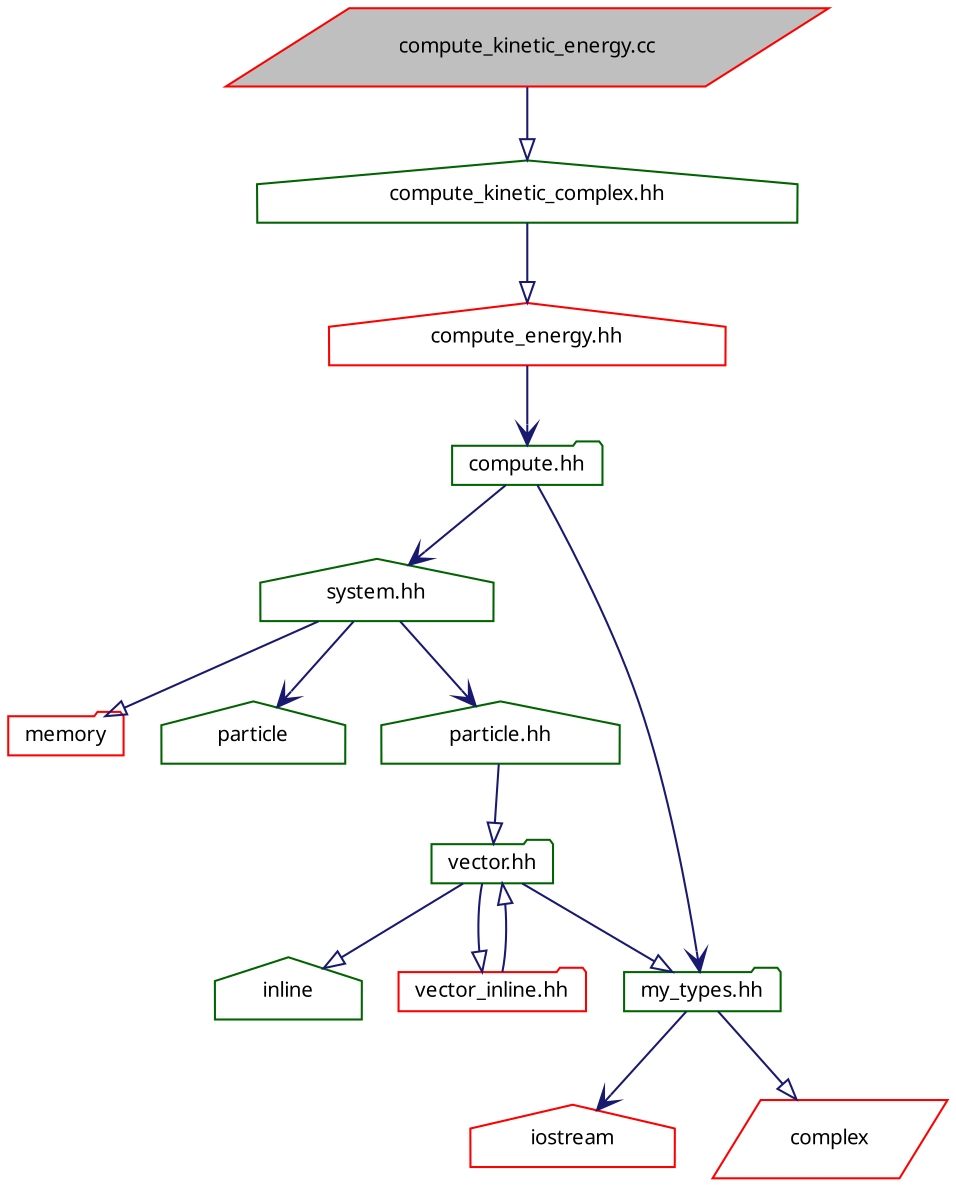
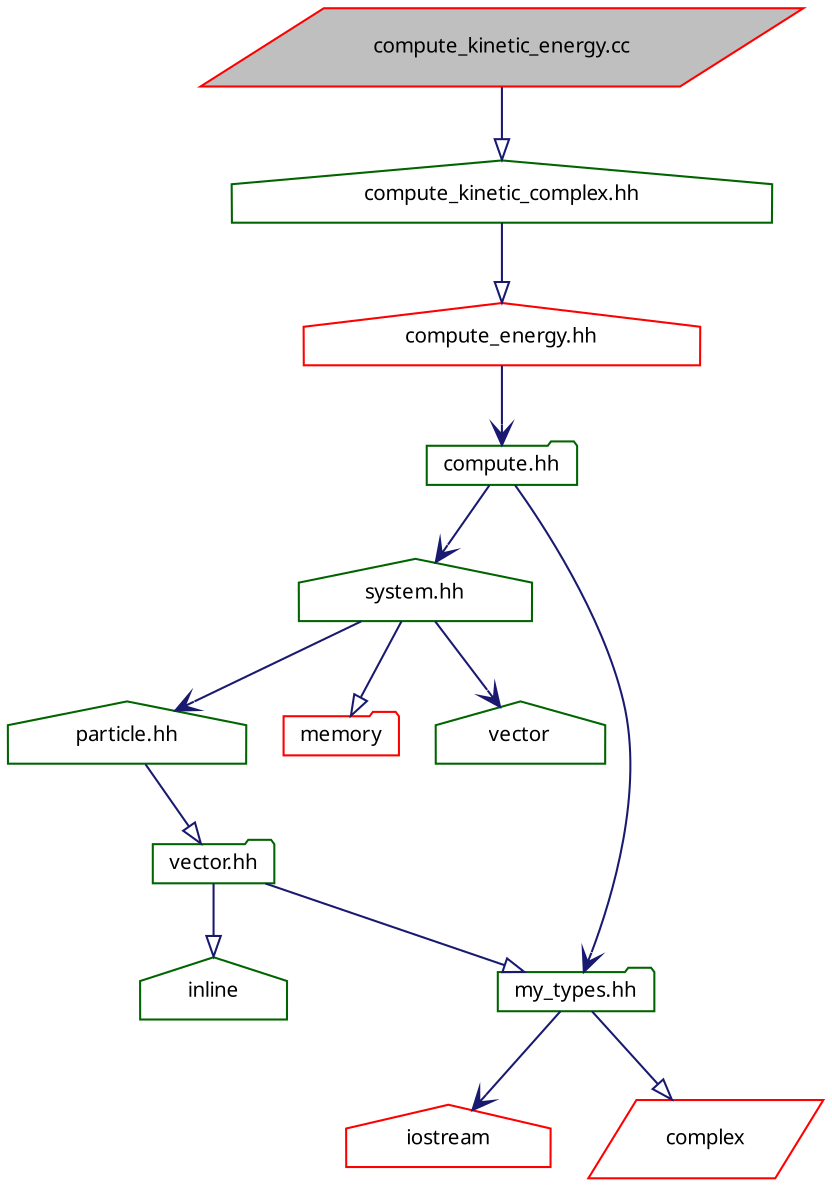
node "particle": label "particle" -> "vector"
node "vector_inline.hh": removed
